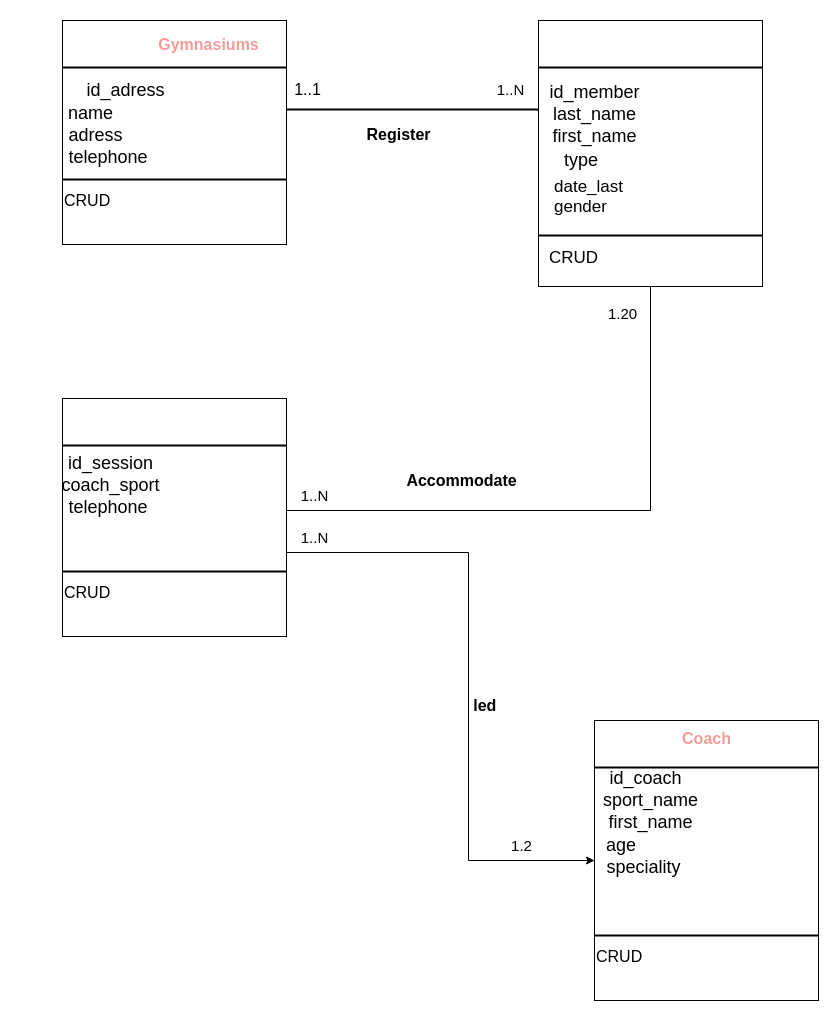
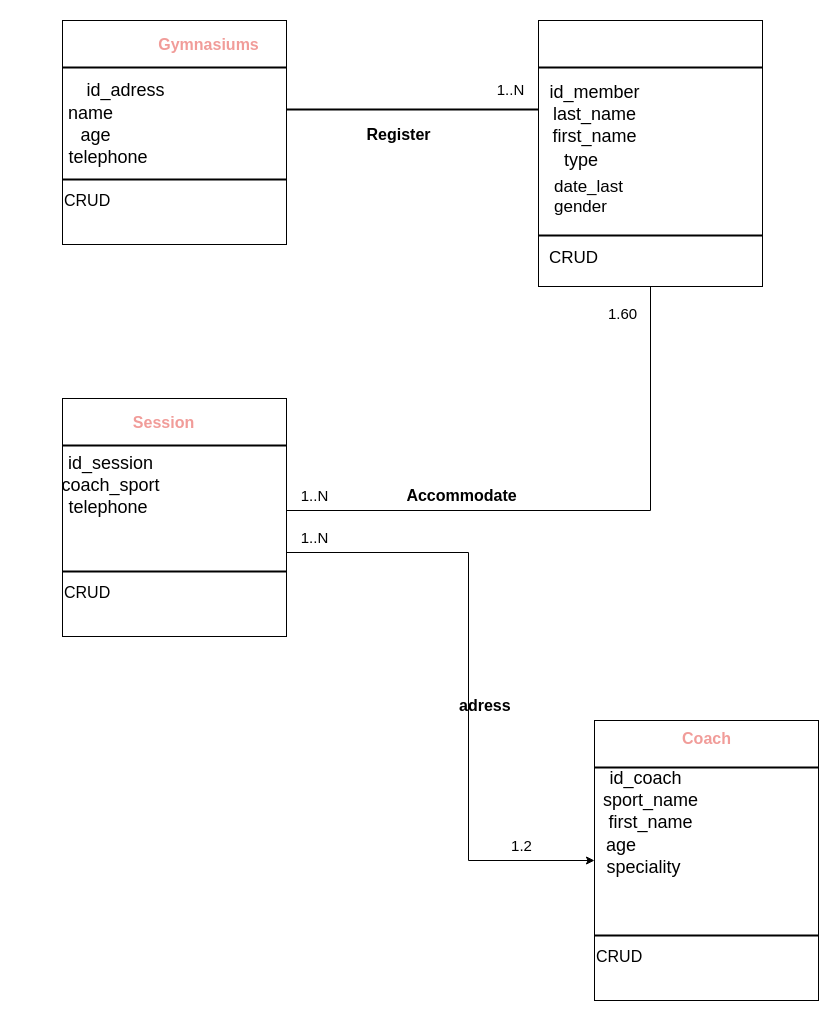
node "1..1": removed
node "name adress telephone": label "name adress telephone" -> "name age telephone"
node "1.20": label "1.20" -> "1.60"
node "Session": added
node "Accommodate": moved (462, 482) -> (462, 497)
node "led": label "led" -> "adress"
